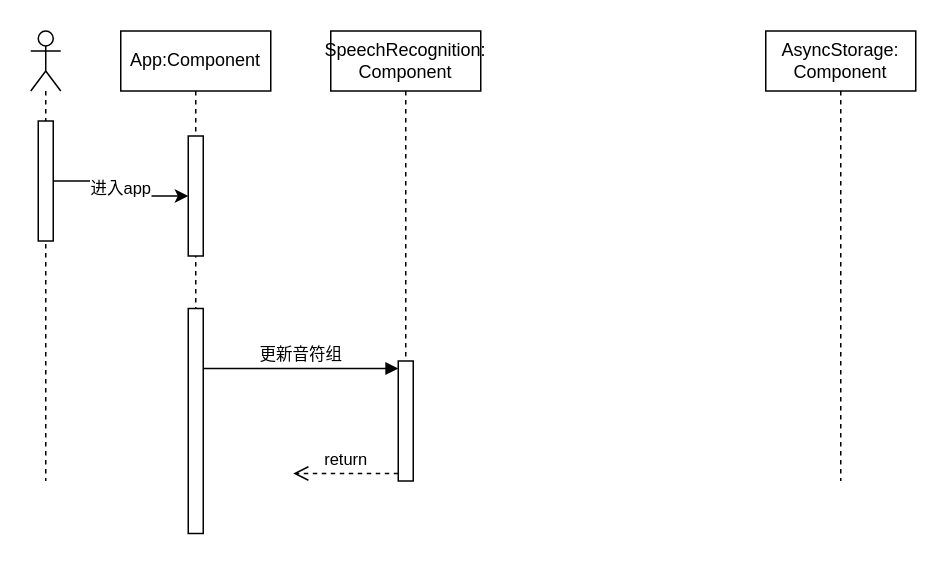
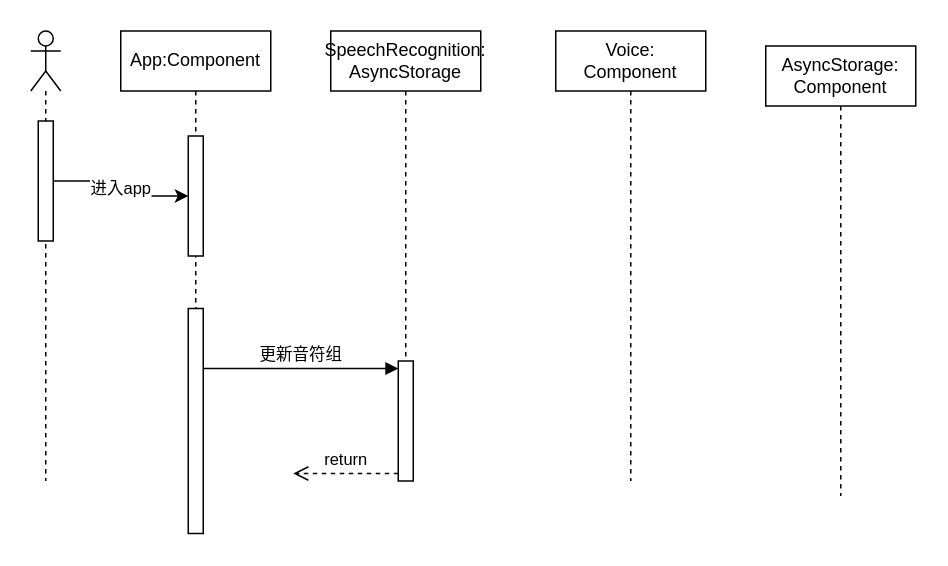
node "SpeechRecognition: Component": label "SpeechRecognition: Component" -> "SpeechRecognition: AsyncStorage"
node "Voice: Component": added
node "AsyncStorage: Component": moved (841, 256) -> (841, 271)
